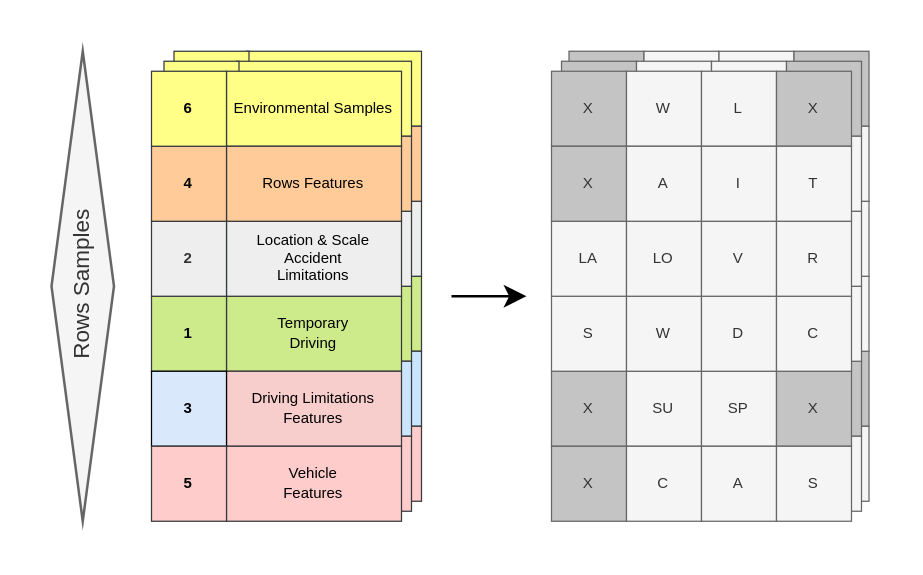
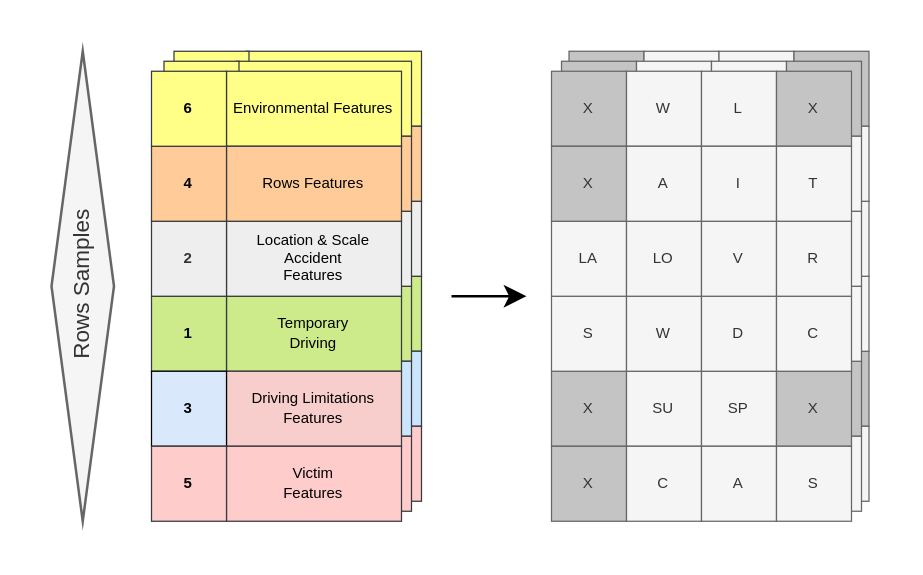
node "Environmental Samples": label "Environmental Samples" -> "Environmental Features"
node "Location & Scale AccidentLimitations": label "Location & Scale AccidentLimitations" -> "Location & Scale AccidentFeatures"
node "VehicleFeatures": label "VehicleFeatures" -> "VictimFeatures"
